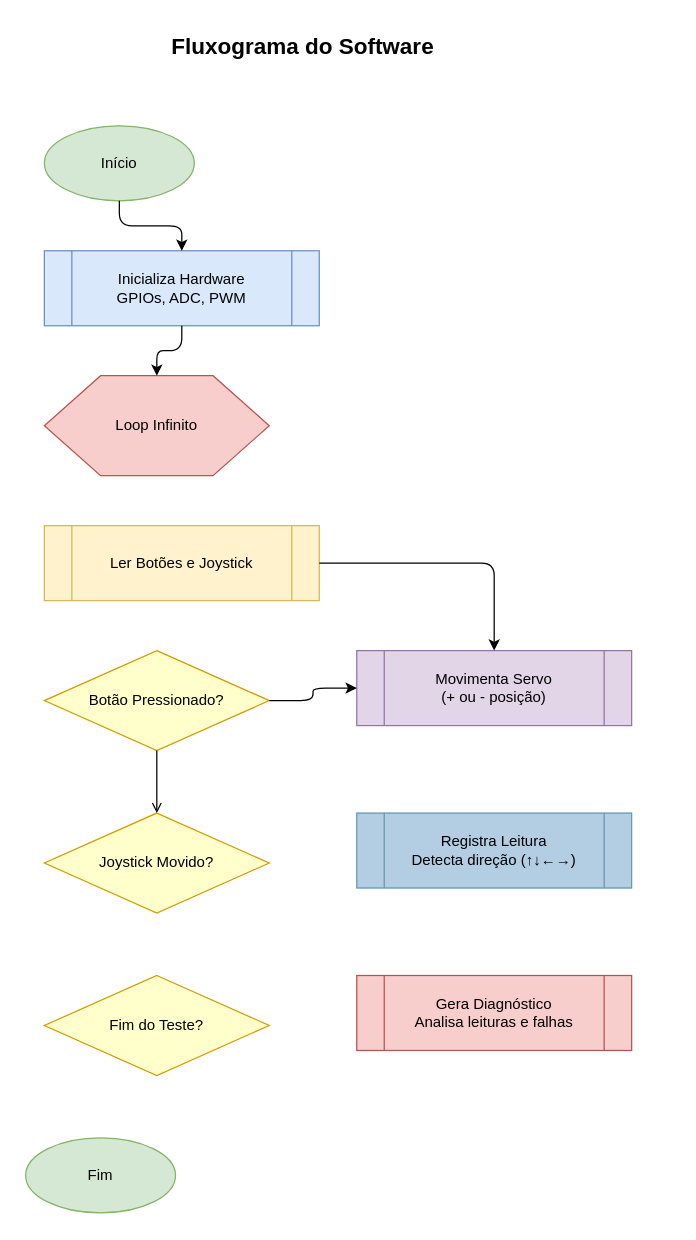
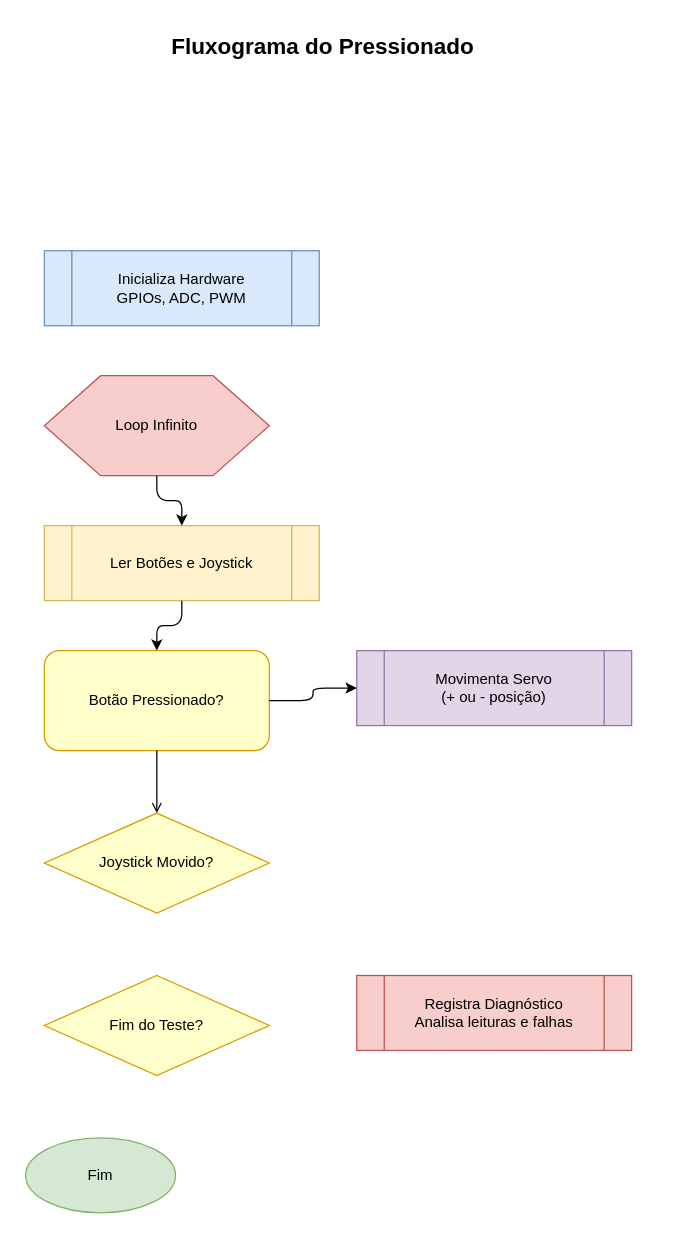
node "Fluxograma do Software": label "Fluxograma do Software" -> "Fluxograma do Pressionado"
node "Início": removed
edge "Início" -> "Inicializa Hardware GPIOs, ADC, PWM": removed
edge "Inicializa Hardware GPIOs, ADC, PWM" -> "Loop Infinito": removed
edge "Loop Infinito" -> "Ler Botões e Joystick": added
edge "Ler Botões e Joystick" -> "Movimenta Servo (+ ou - posição)": now "Ler Botões e Joystick" -> "Botão Pressionado?"
node "Botão Pressionado?": shape diamond -> rounded rectangle
node "Registra Leitura Detecta direção (↑↓←→)": removed
node "Gera Diagnóstico Analisa leituras e falhas": label "Gera Diagnóstico Analisa leituras e falhas" -> "Registra Diagnóstico Analisa leituras e falhas"
